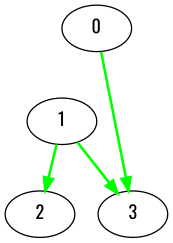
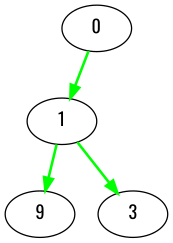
edge "0" -> "3": now "0" -> "1"
node "2": label "2" -> "9"
